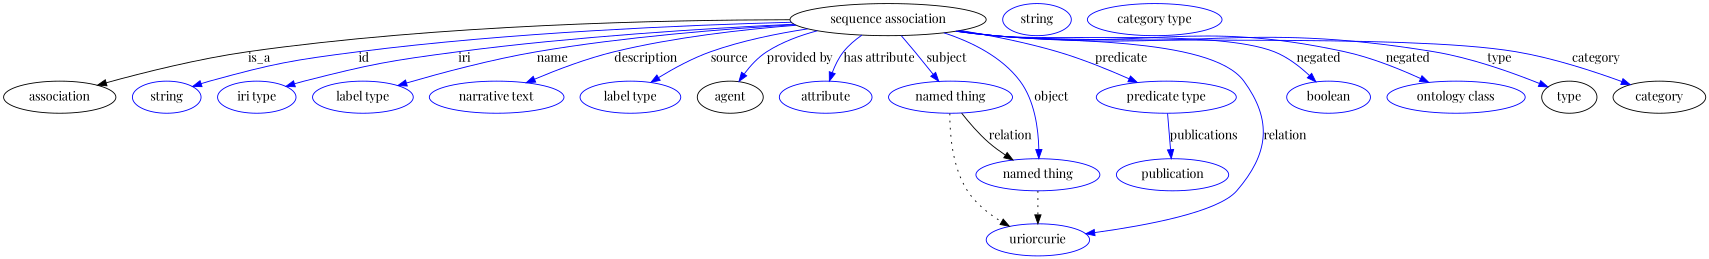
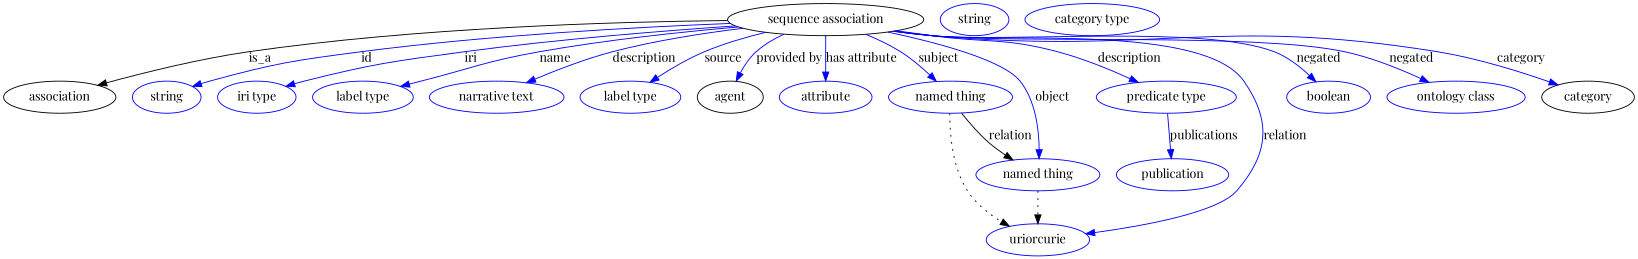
edge "sequence association" -> "predicate type": label "predicate" -> "description"
node "type": removed
